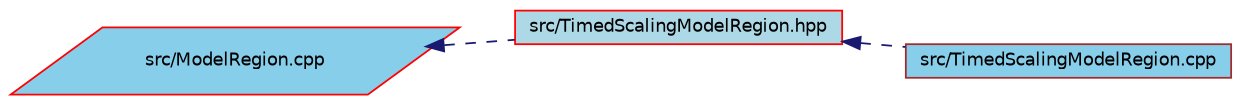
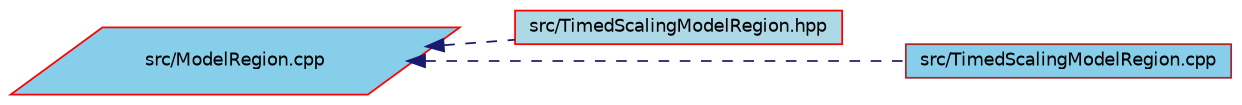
edge "src/TimedScalingModelRegion.cpp" -> "src/TimedScalingModelRegion.hpp": now "src/TimedScalingModelRegion.cpp" -> "src/ModelRegion.cpp"
